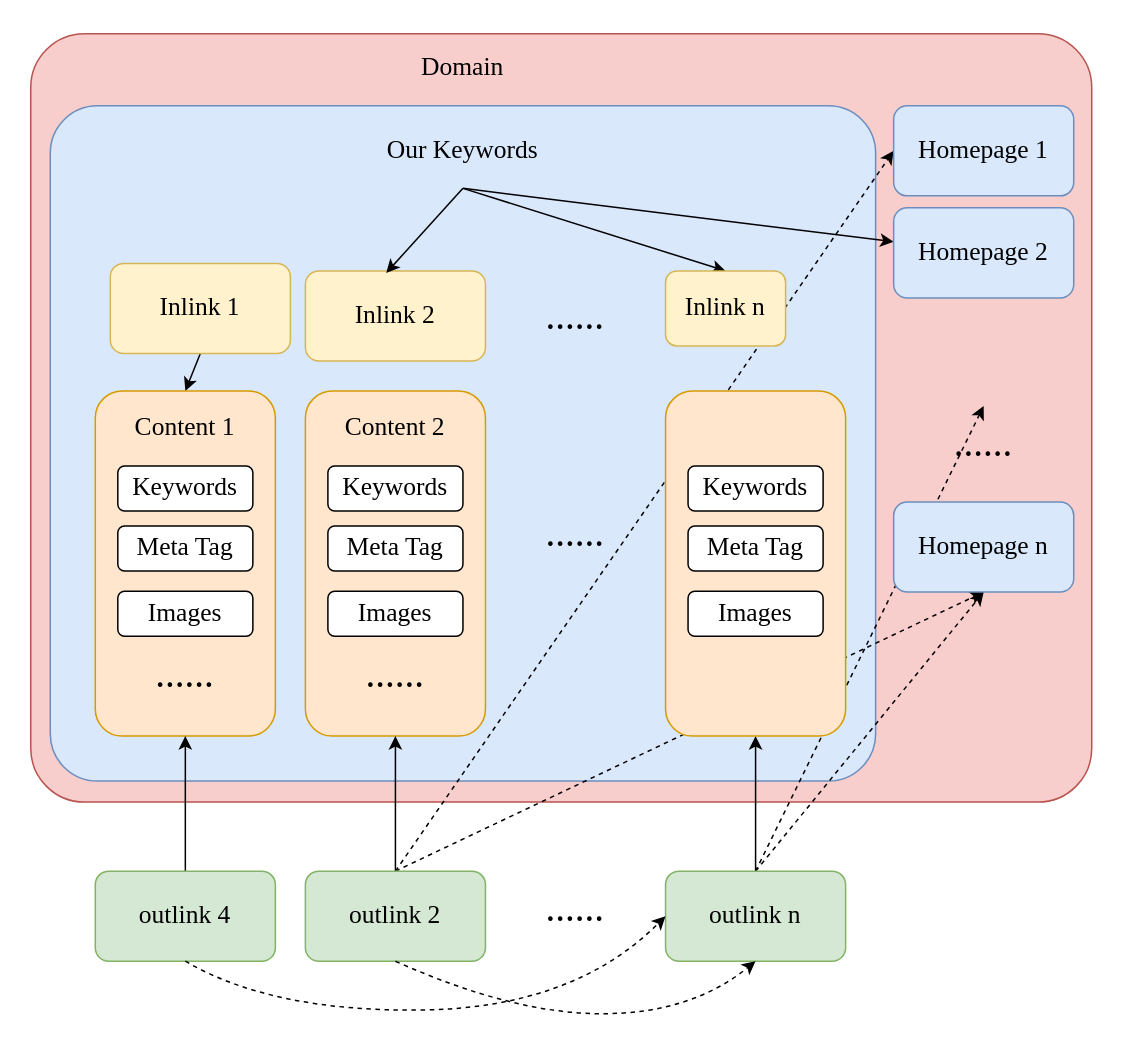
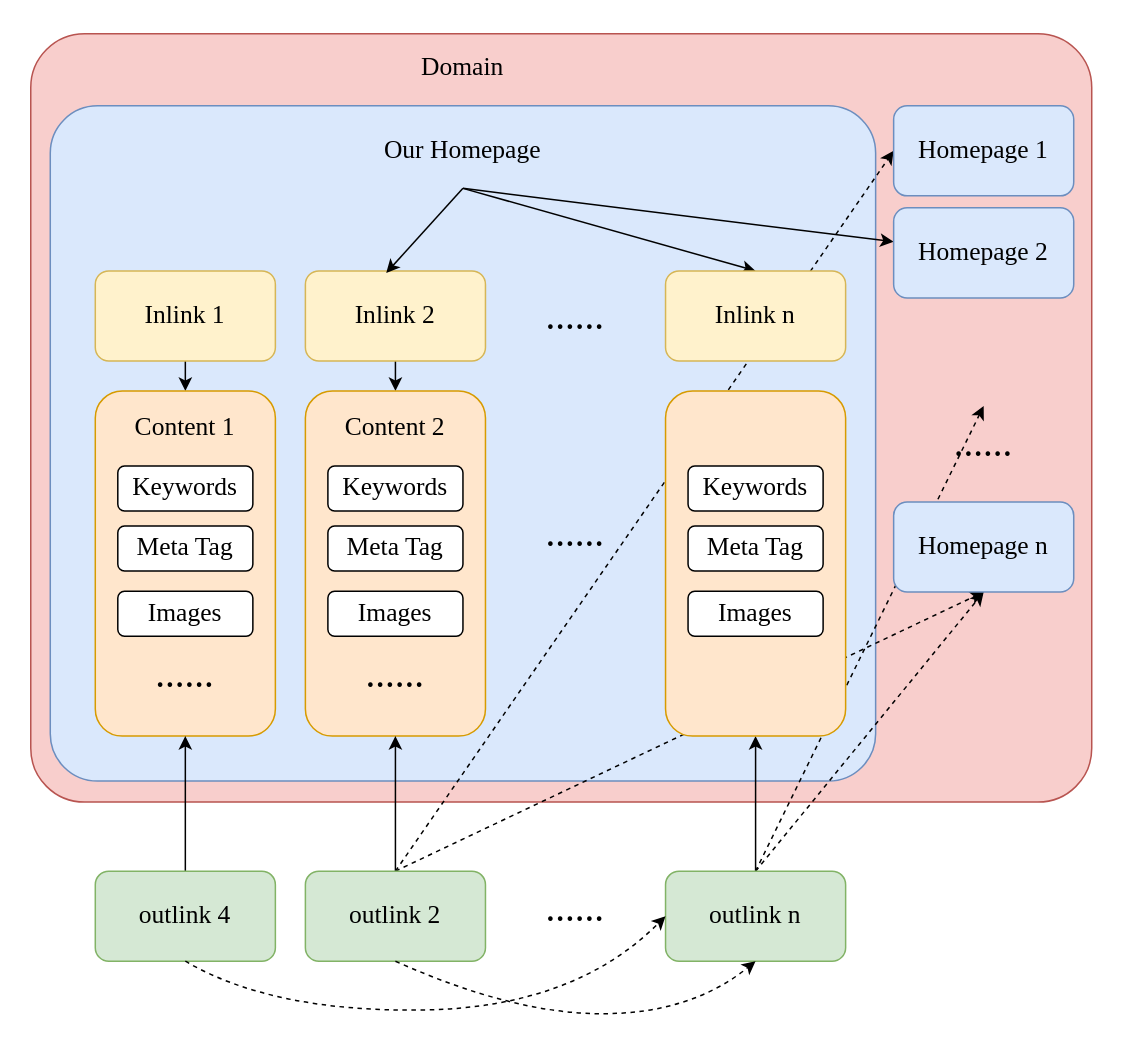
node "Our Keywords": label "Our Keywords" -> "Our Homepage"
node "Inlink 1": moved (200, 308) -> (185, 316)
node "Inlink n": size 120x75 -> 180x90
edge "Inlink 2" -> "Content 2": added
